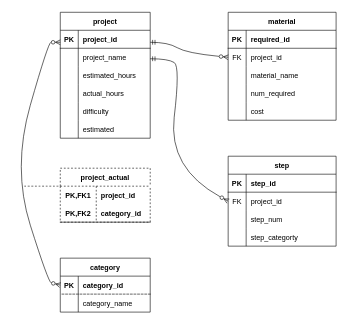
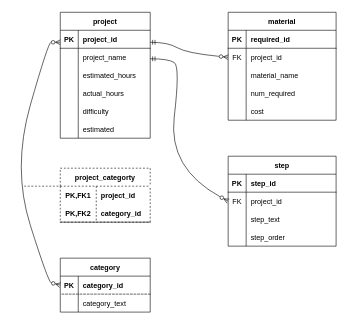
node "project_actual": label "project_actual" -> "project_categorty"
node "step_num": label "step_num" -> "step_text"
node "step_categorty": label "step_categorty" -> "step_order"
node "category_name": label "category_name" -> "category_text"
